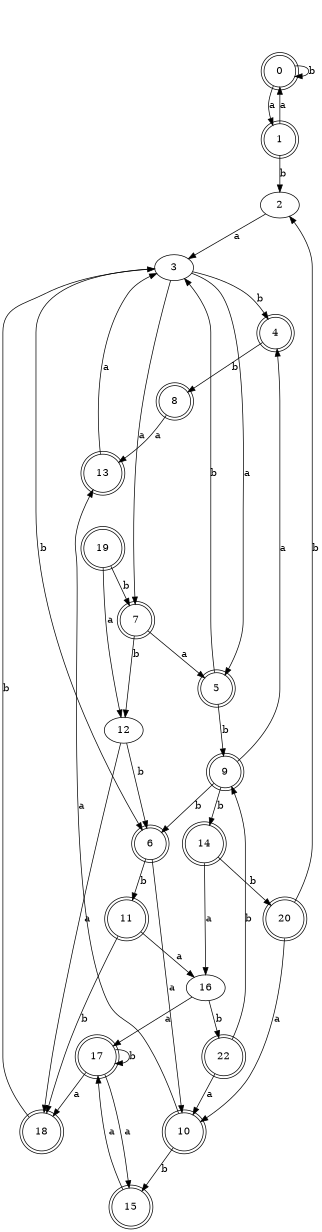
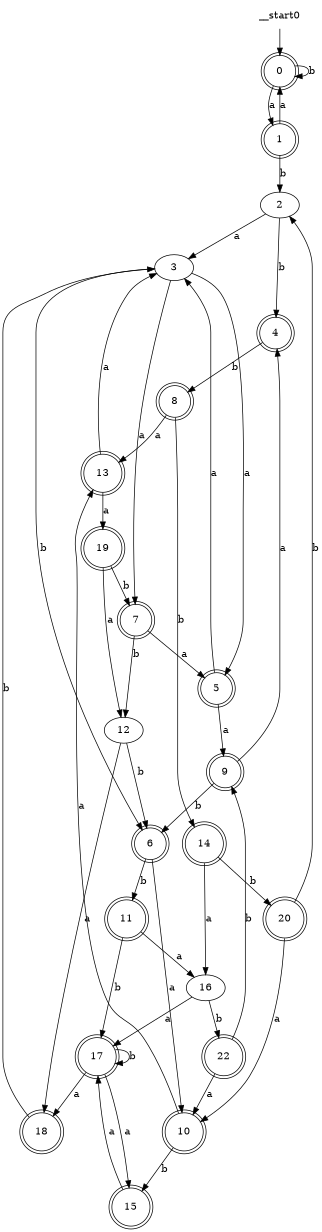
node "__start0": added
edge "3" -> "4": now "2" -> "4"
edge "5" -> "3": label "b" -> "a"
edge "13" -> "19": added, label "a"
edge "5" -> "9": label "b" -> "a"
edge "9" -> "14": now "8" -> "14"
edge "11" -> "18": now "11" -> "17"
